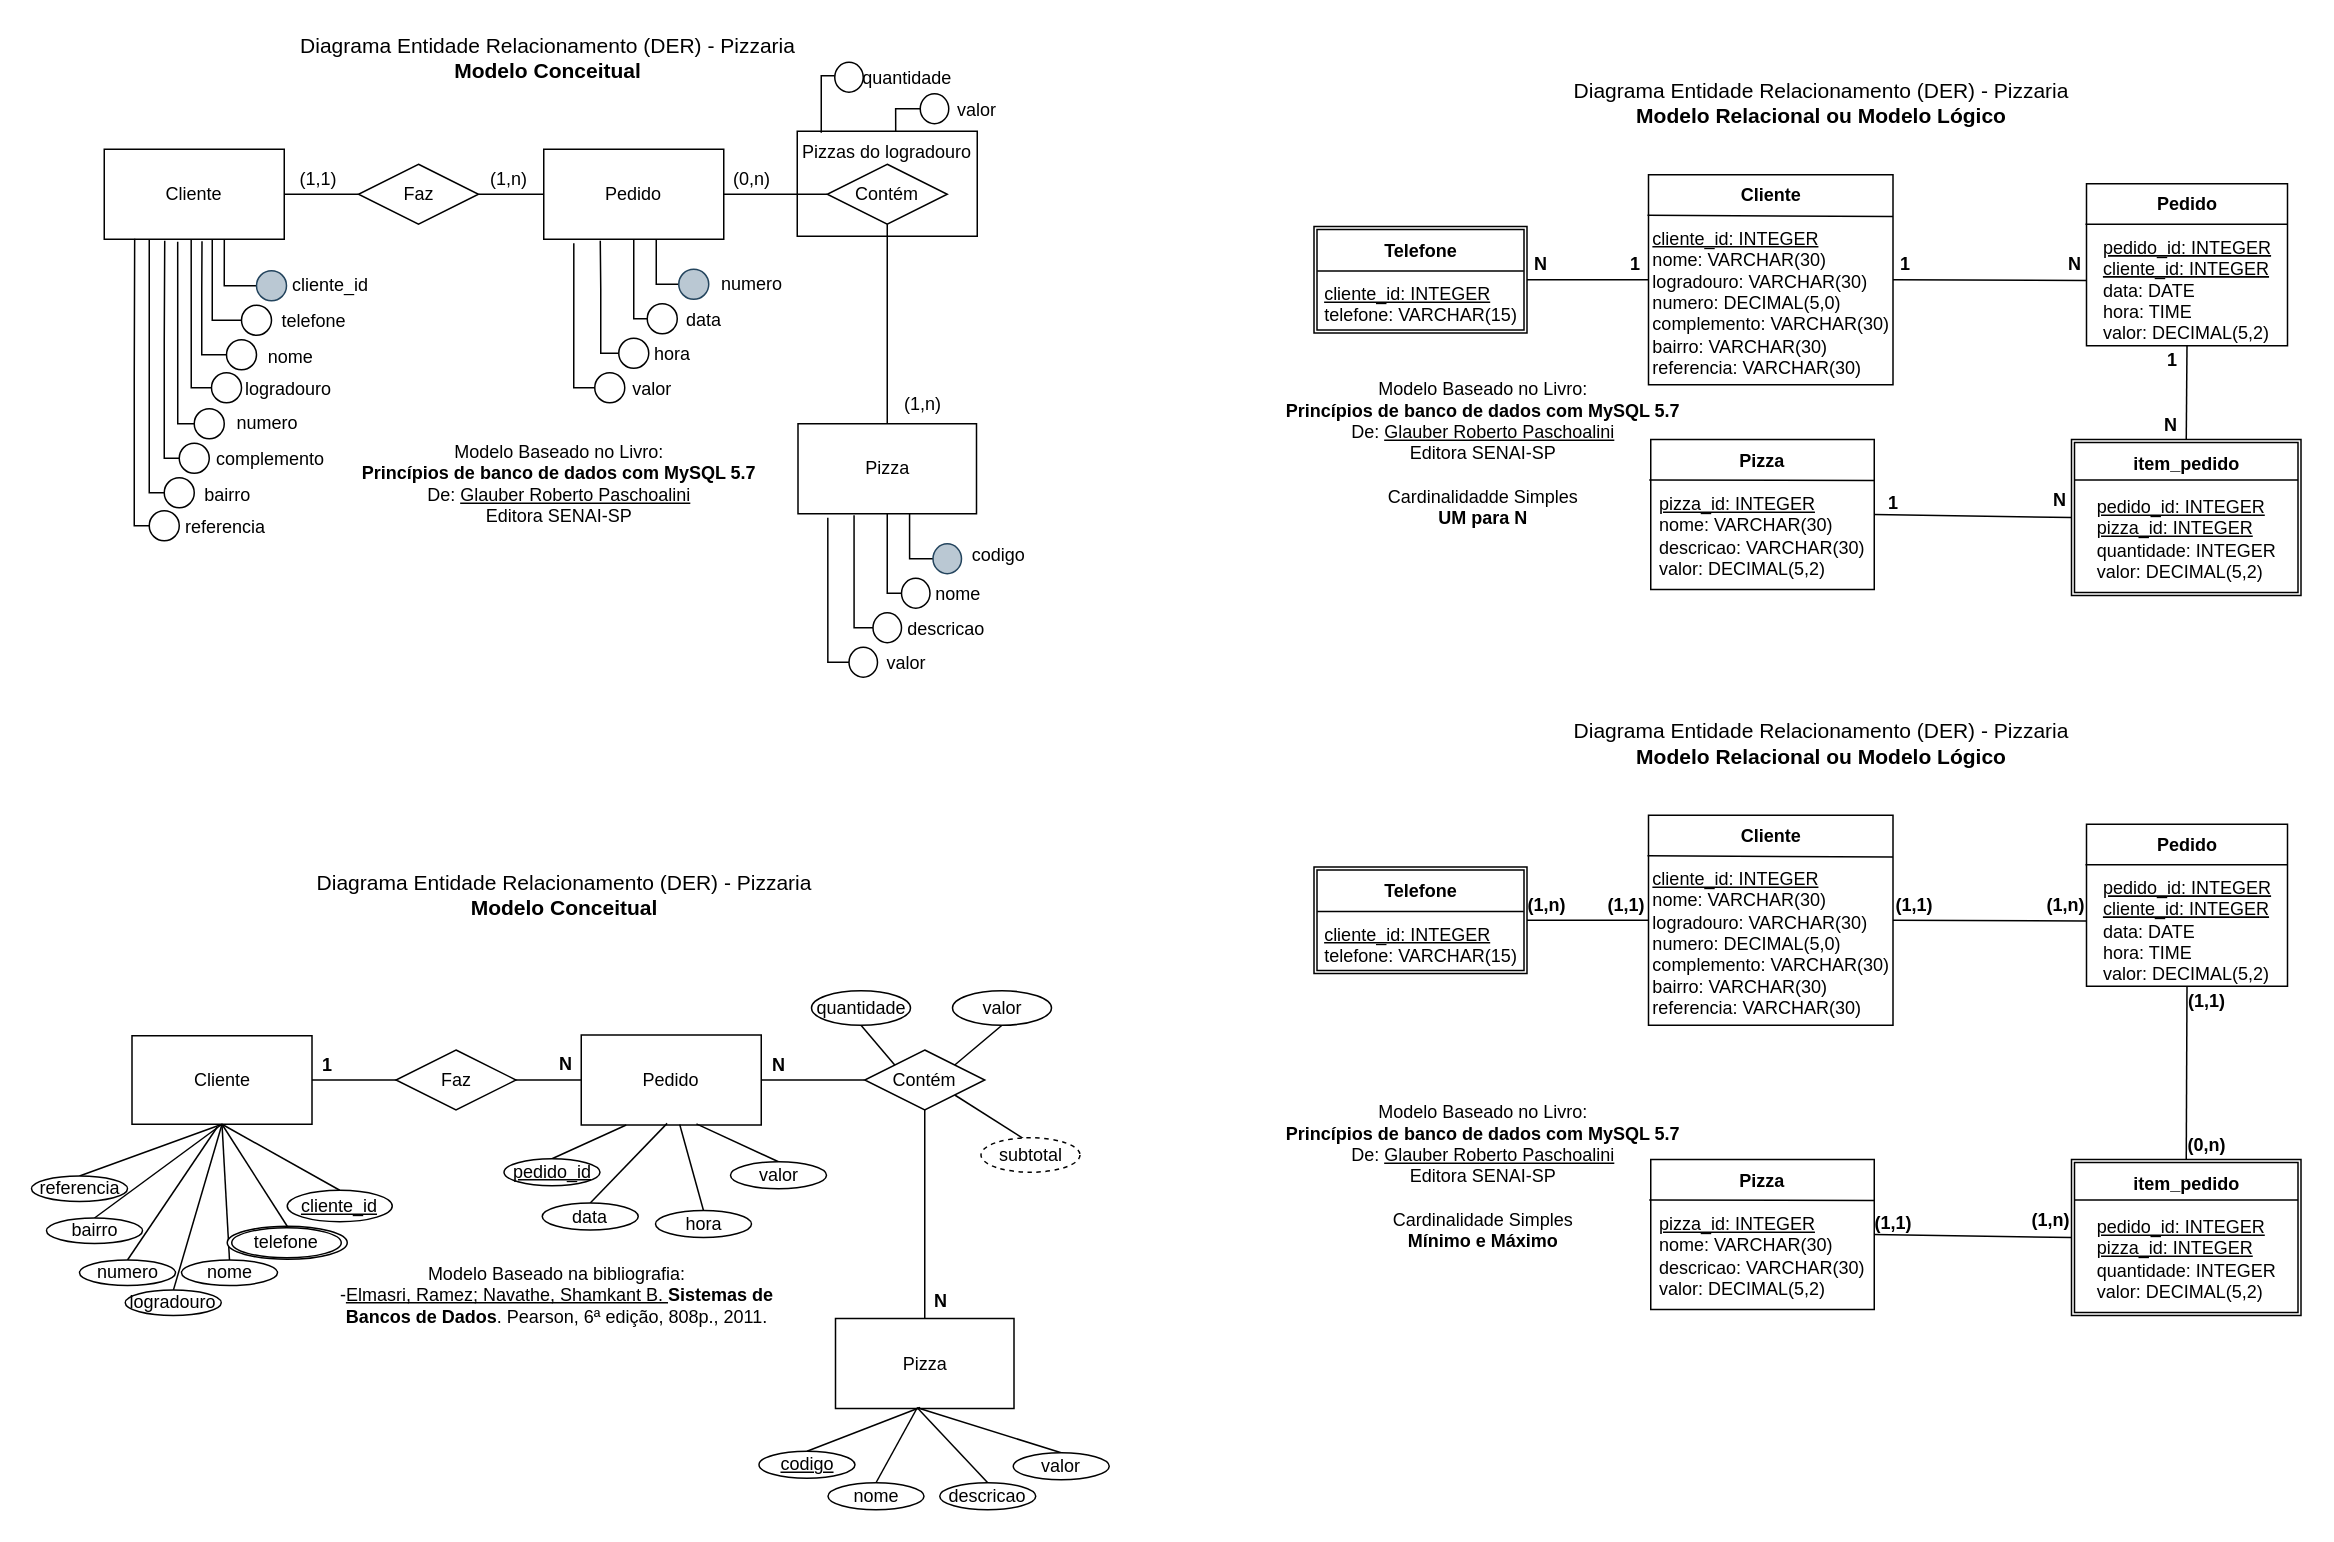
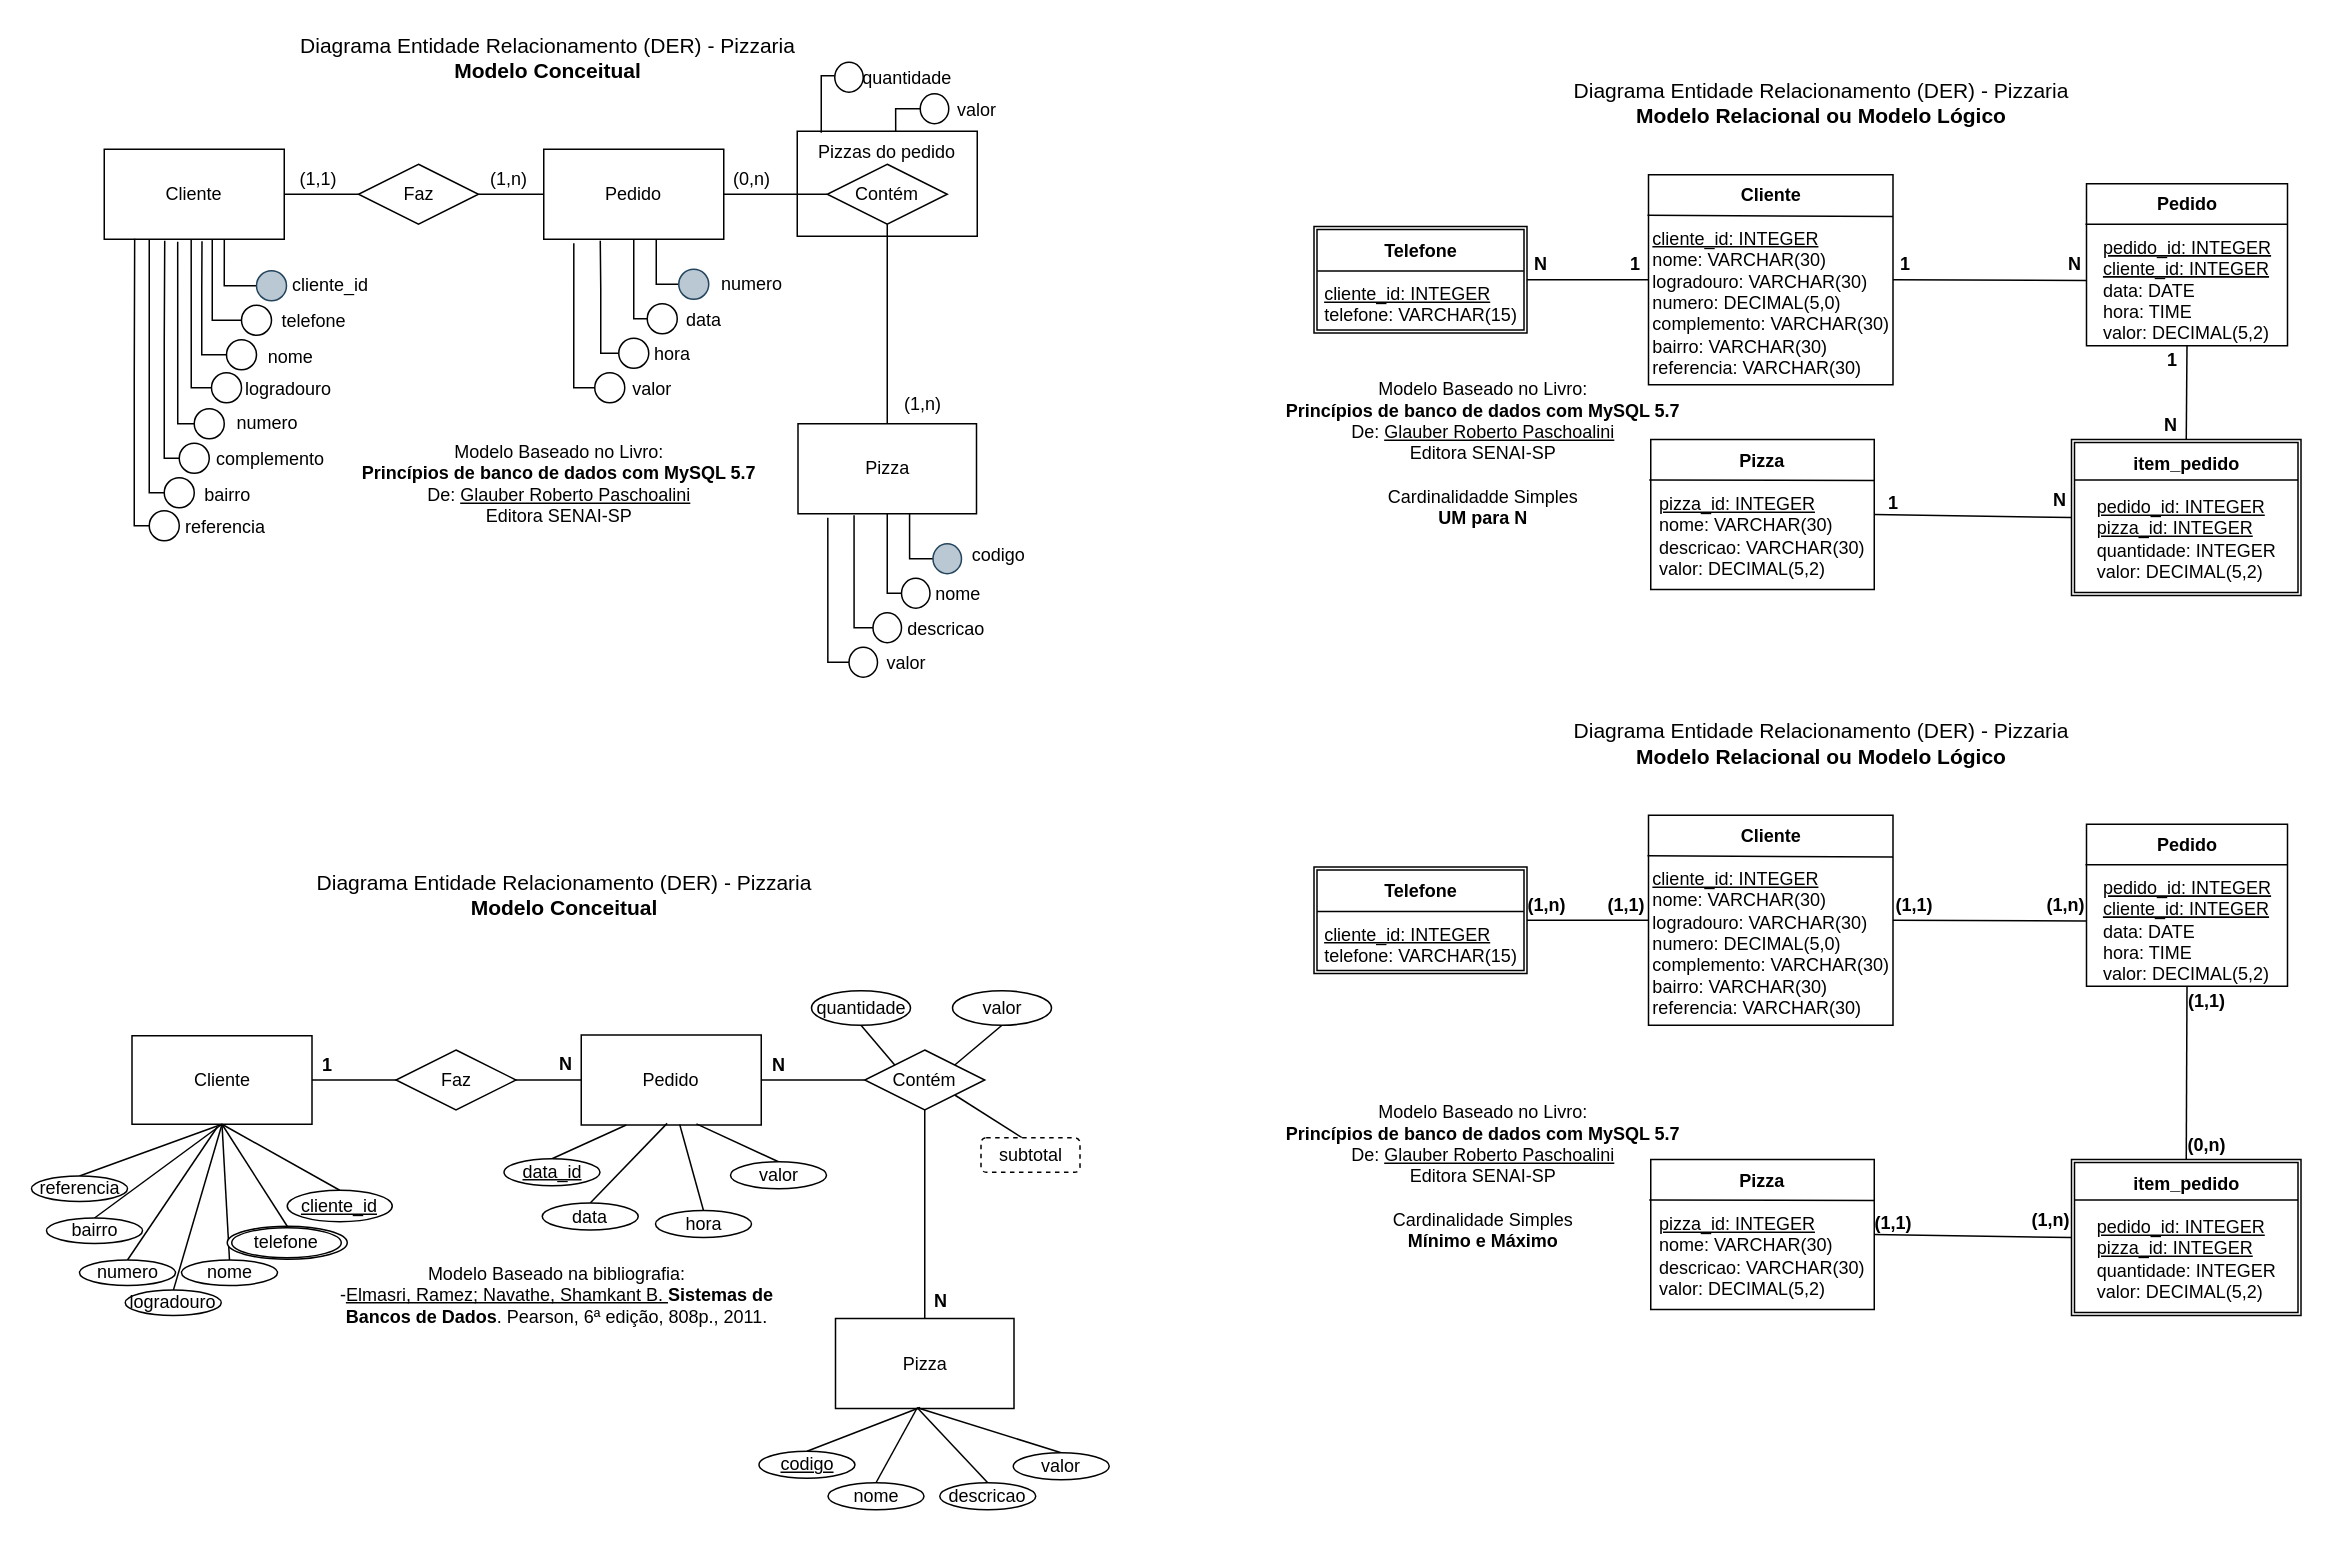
node "Pizzas do logradouro": label "Pizzas do logradouro" -> "Pizzas do pedido"
node "subtotal": shape ellipse -> rounded rectangle
node "pedido_id": label "pedido_id" -> "data_id"
